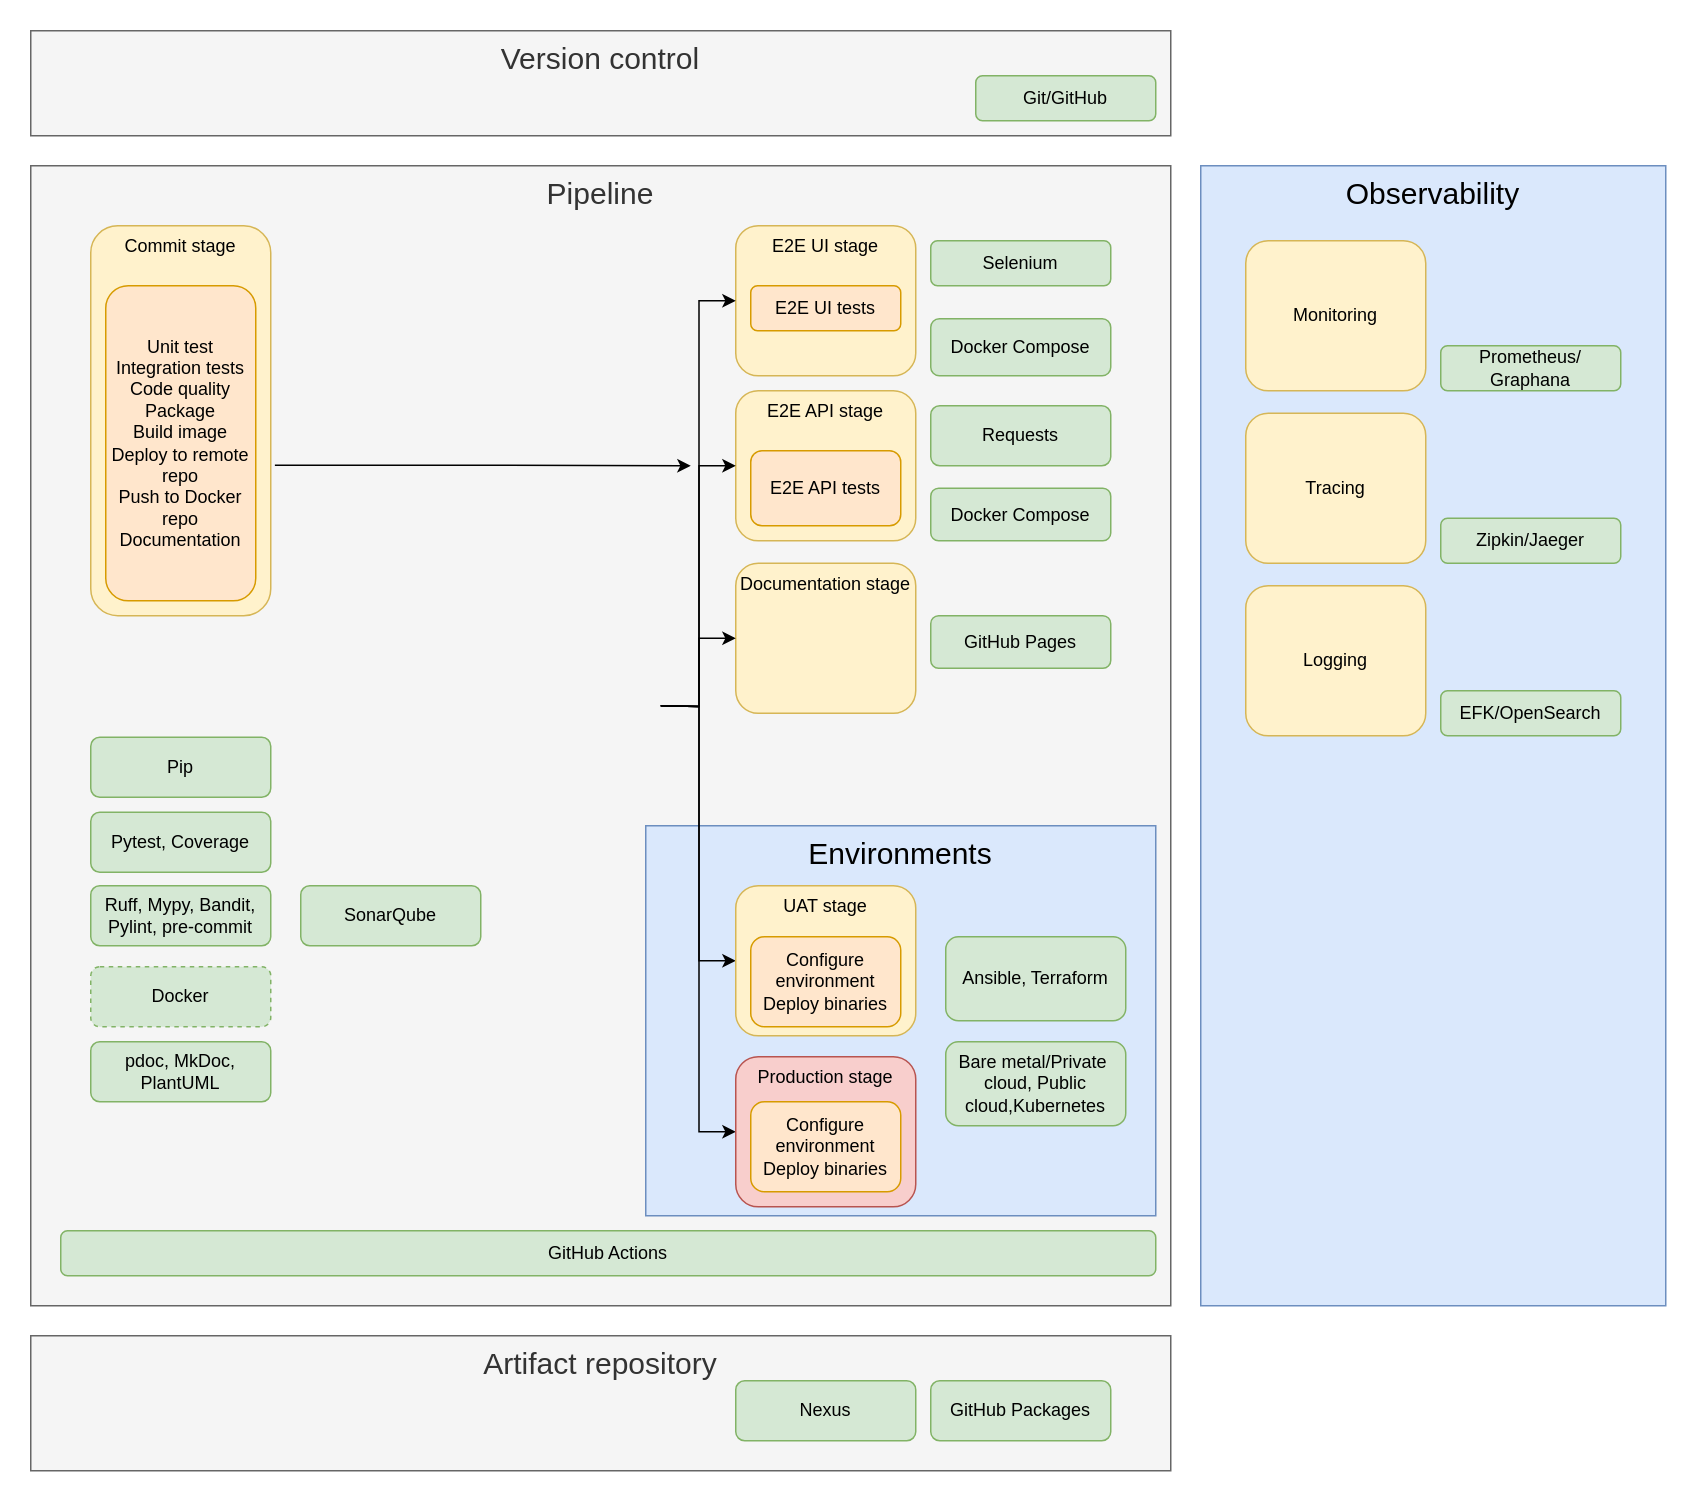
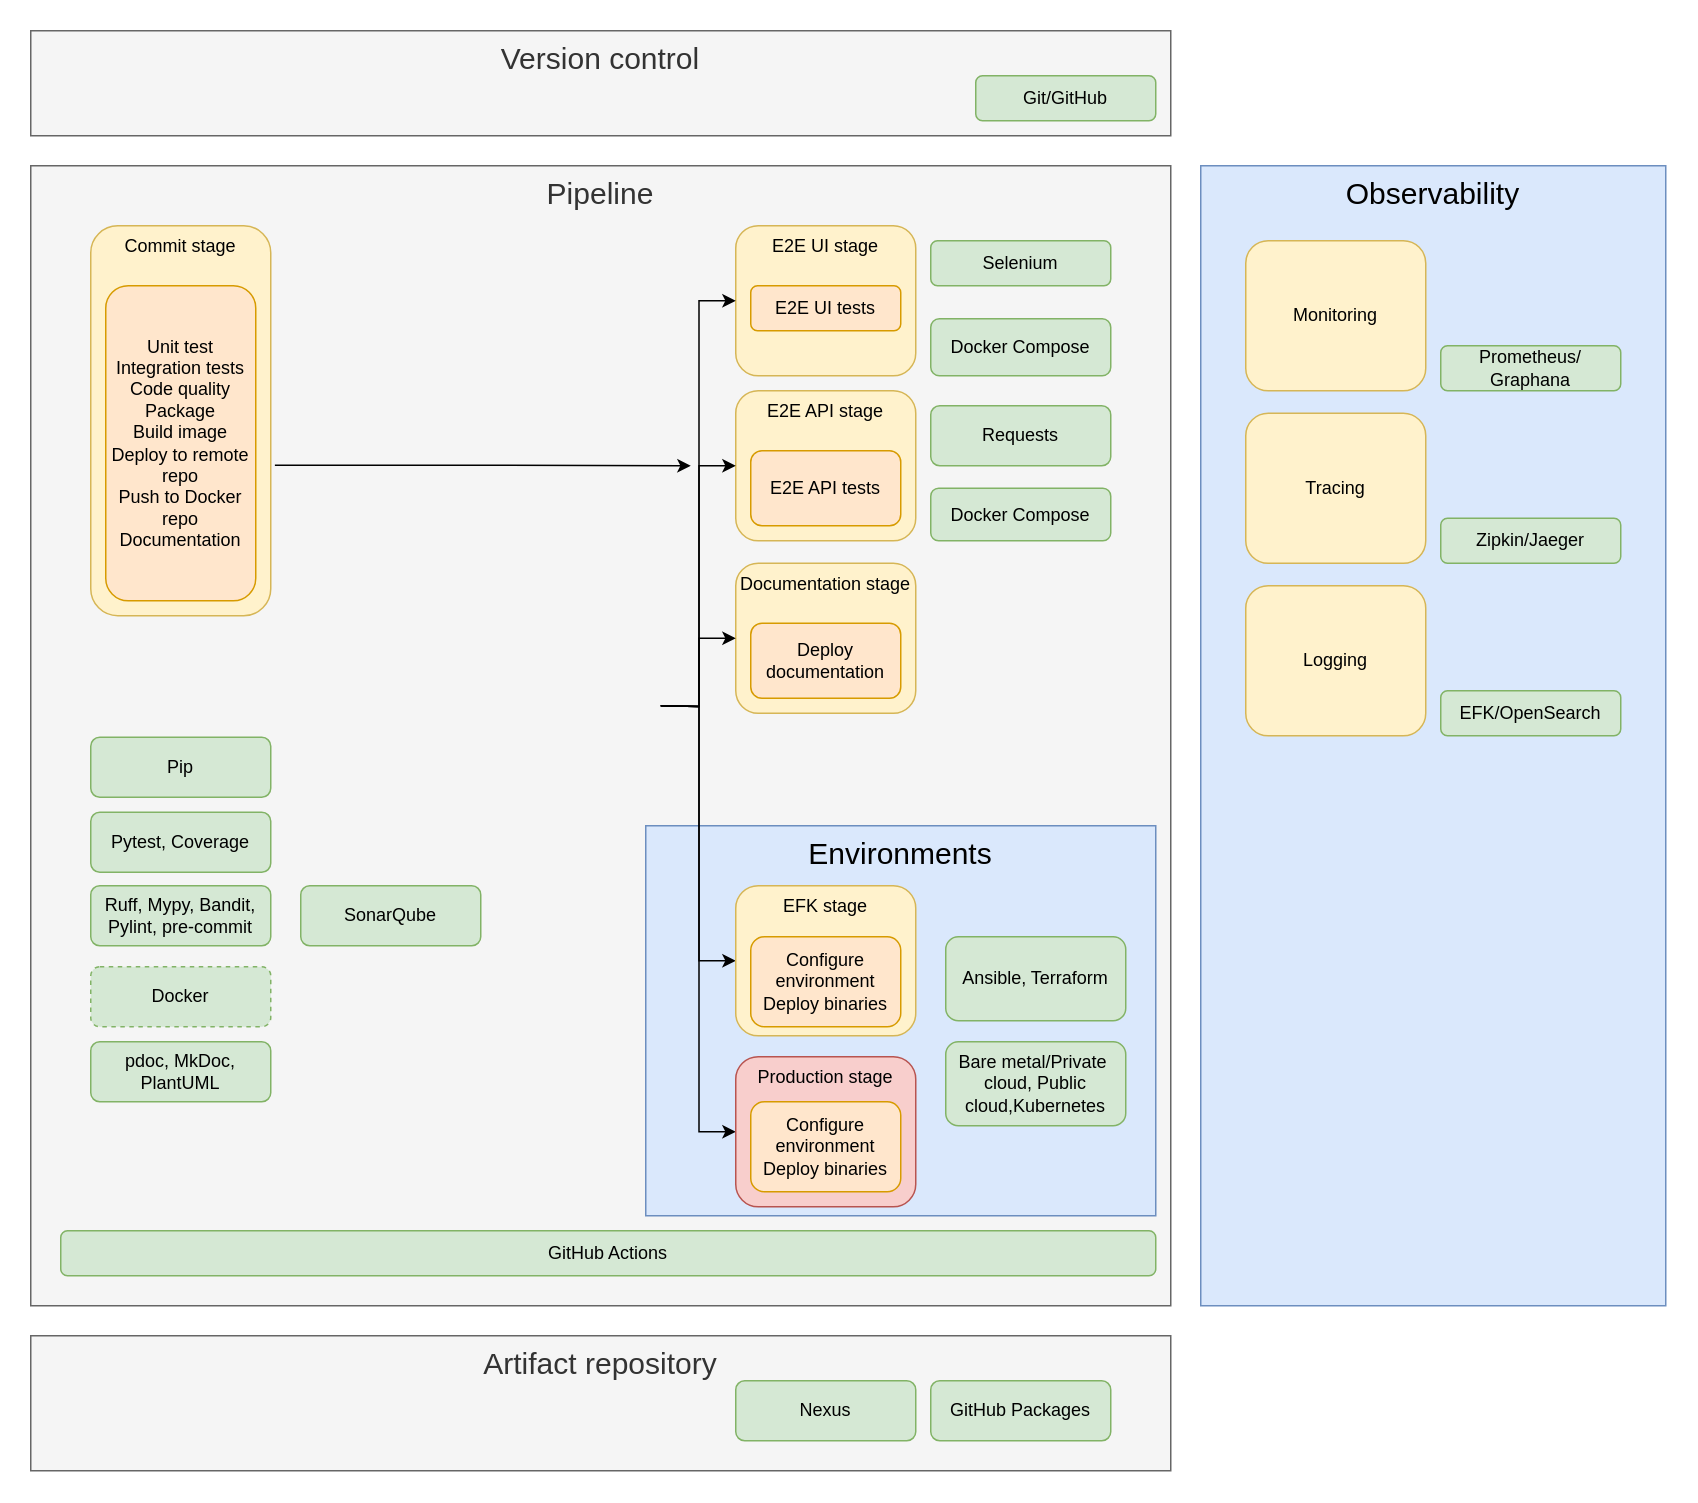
node "GitHub Pages": removed
node "Deploy documentation": added
node "UAT stage": label "UAT stage" -> "EFK stage"
